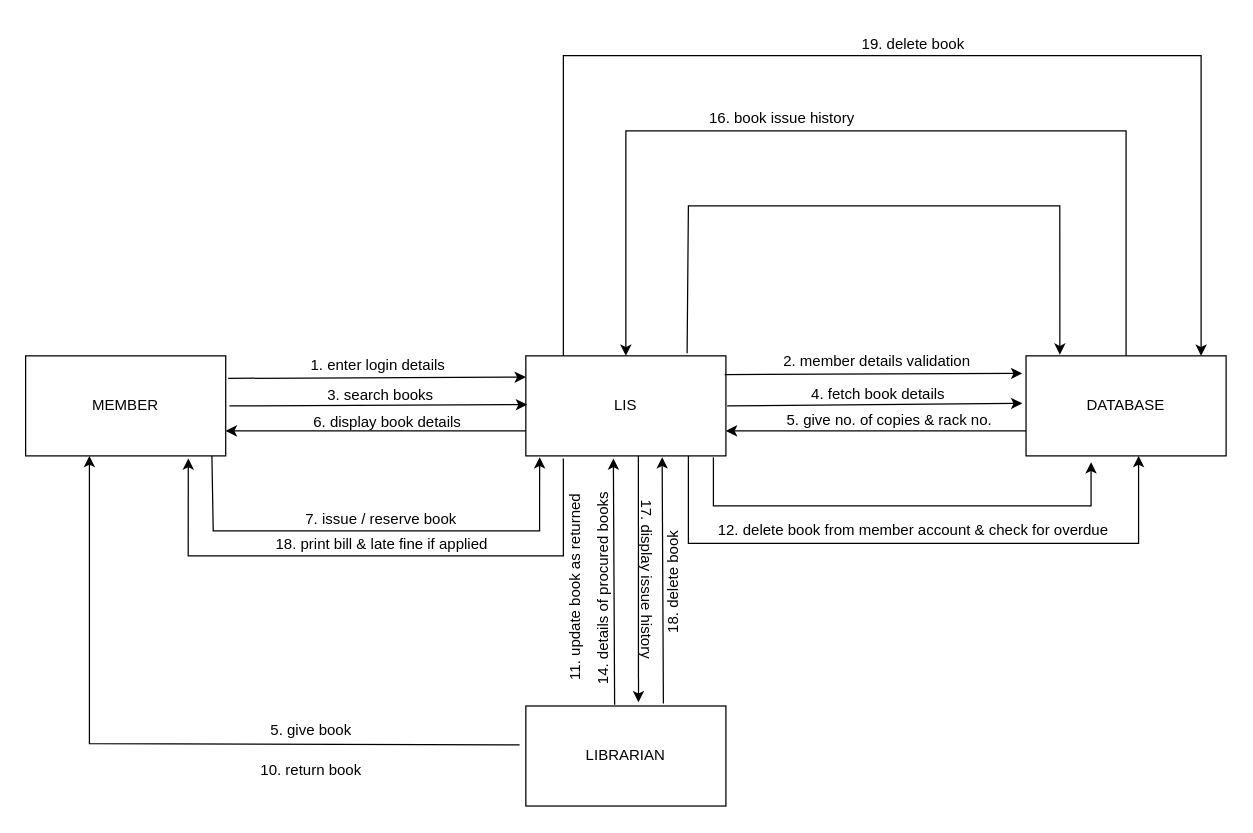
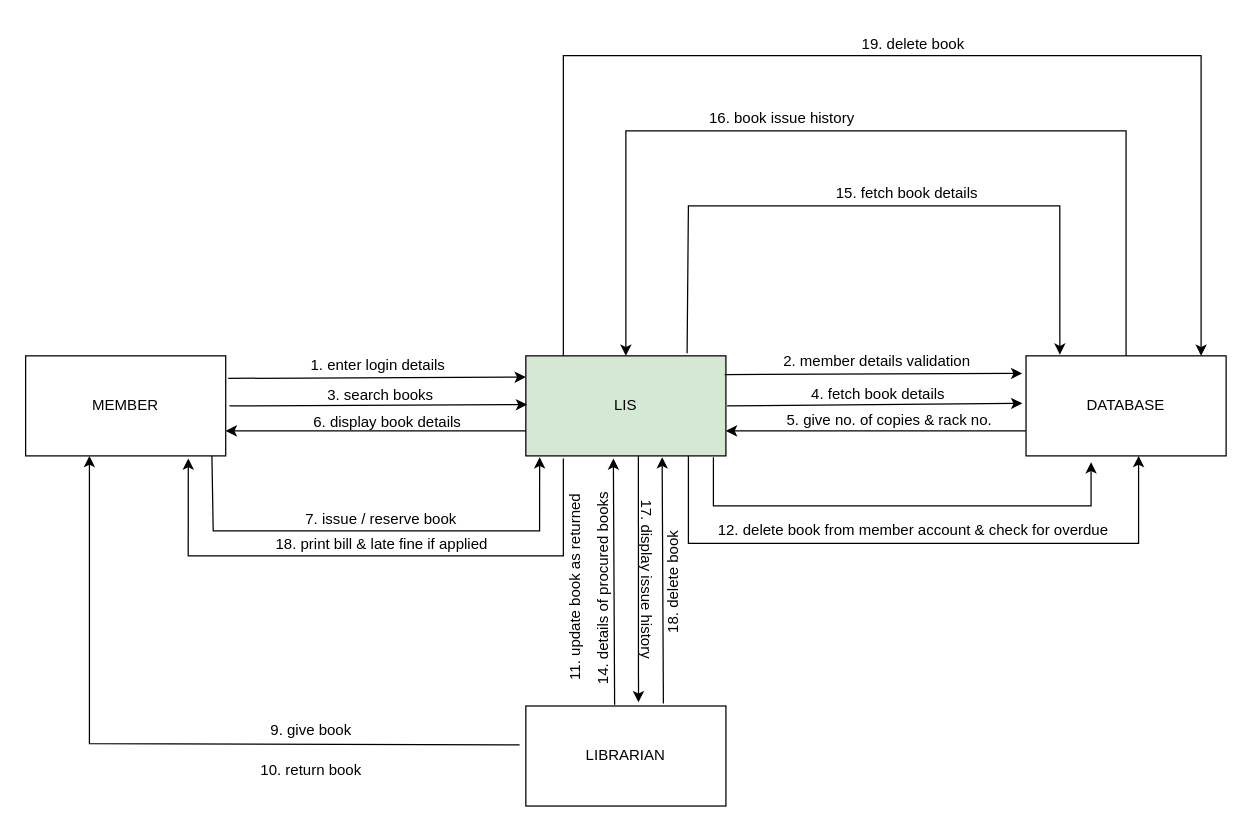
node "15. fetch book details": added
node "LIS": fillcolor #ffffff -> #d5e8d4
node "5. give book": label "5. give book" -> "9. give book"
